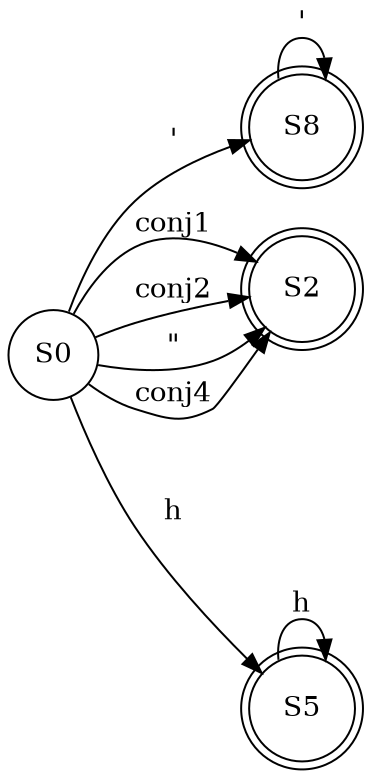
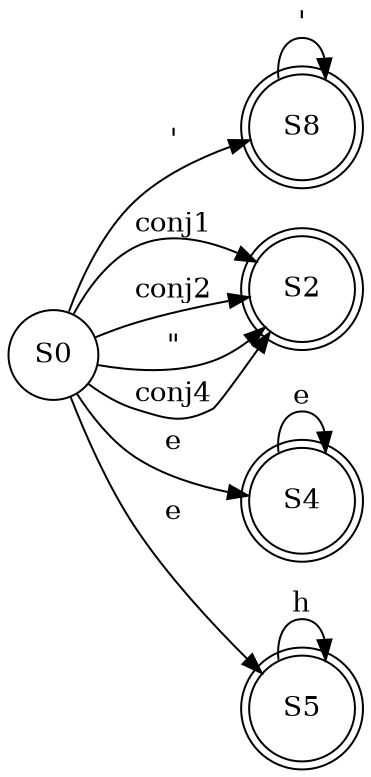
node "S4": added
edge "S0" -> "S5": label "h" -> "e"
